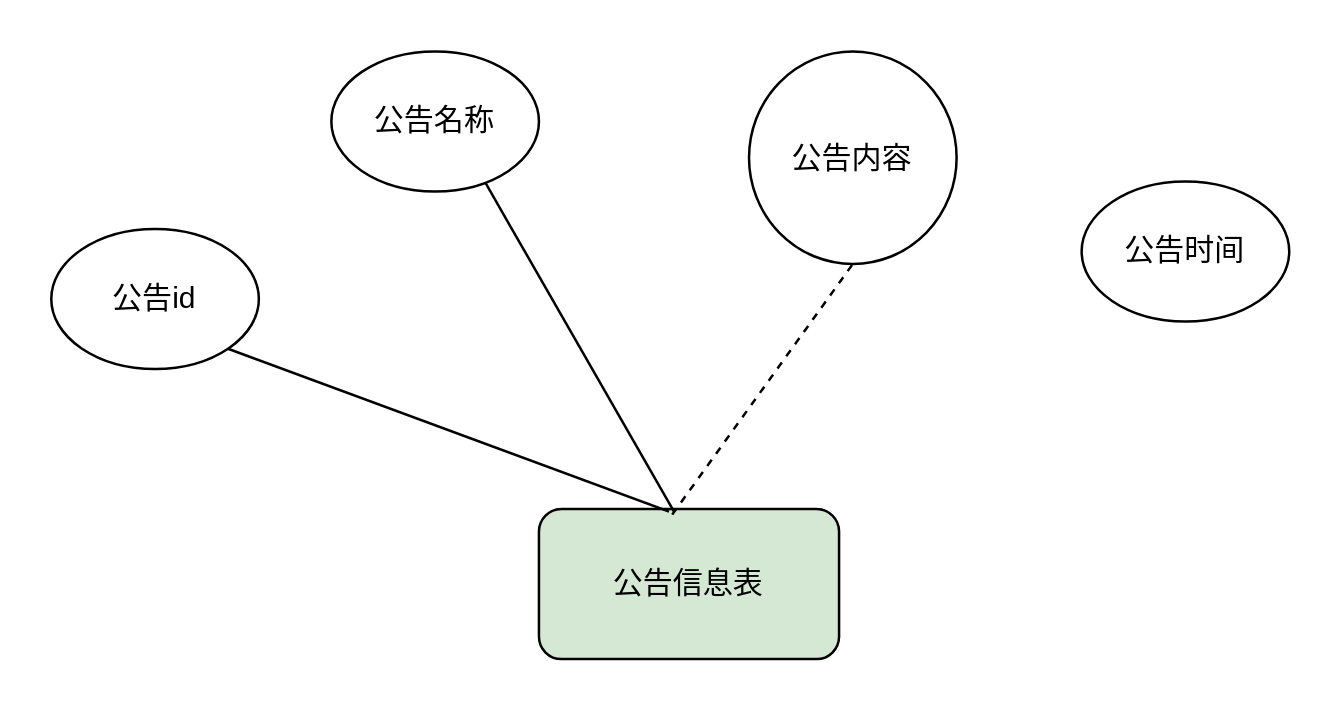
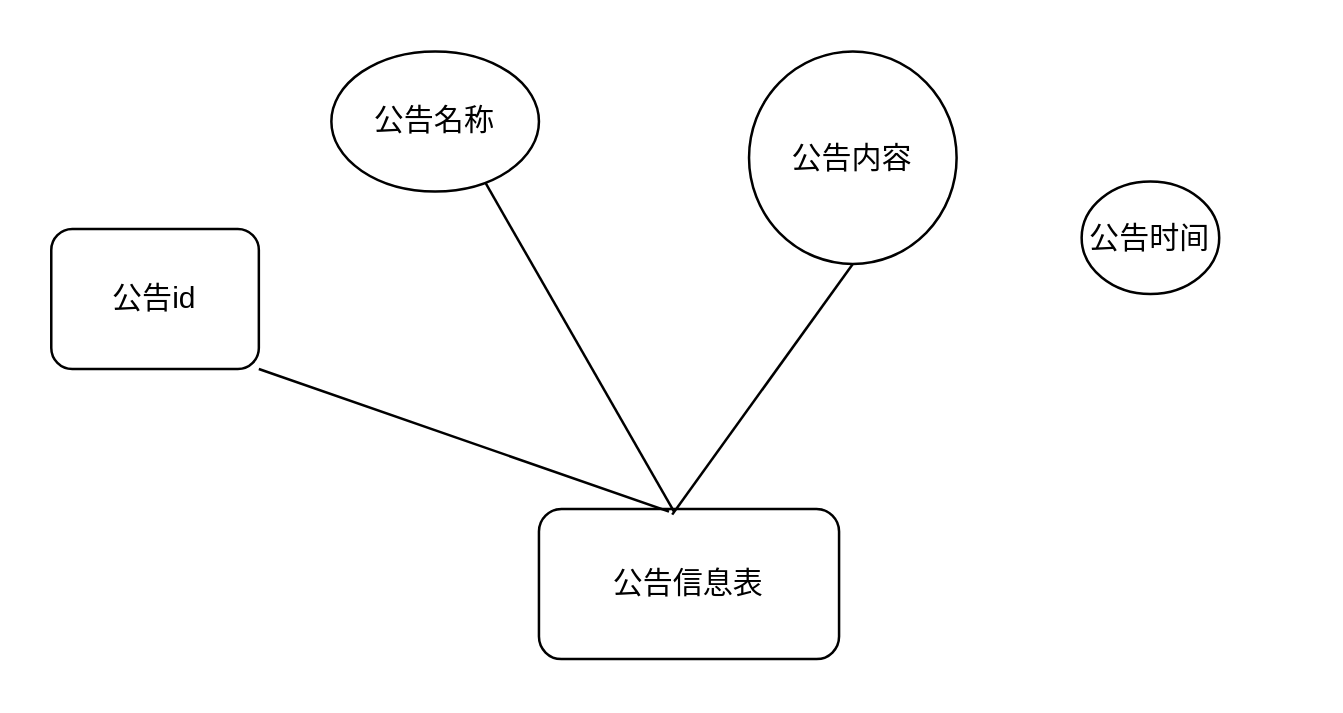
node "公告时间": size 208x140 -> 138x113
node "公告id": shape ellipse -> rounded rectangle
edge "公告内容" -- "公告信息表": style dashed -> solid
node "公告信息表": fillcolor #d5e8d4 -> #ffffff
